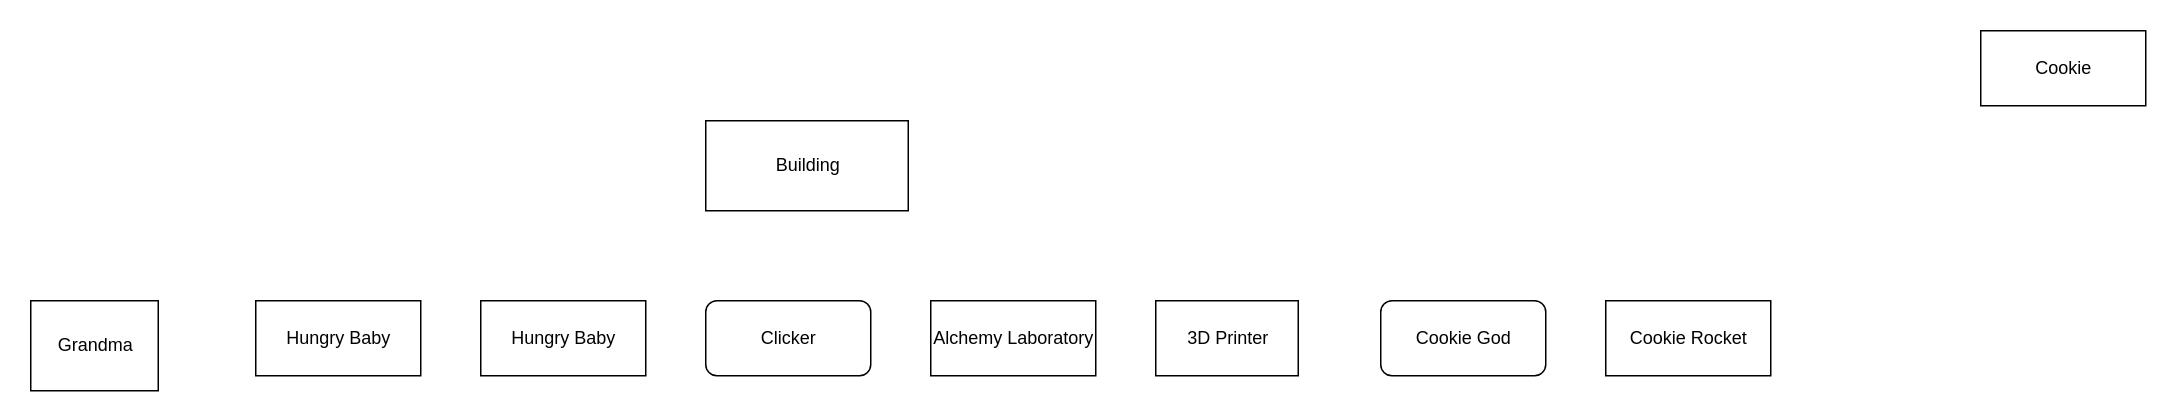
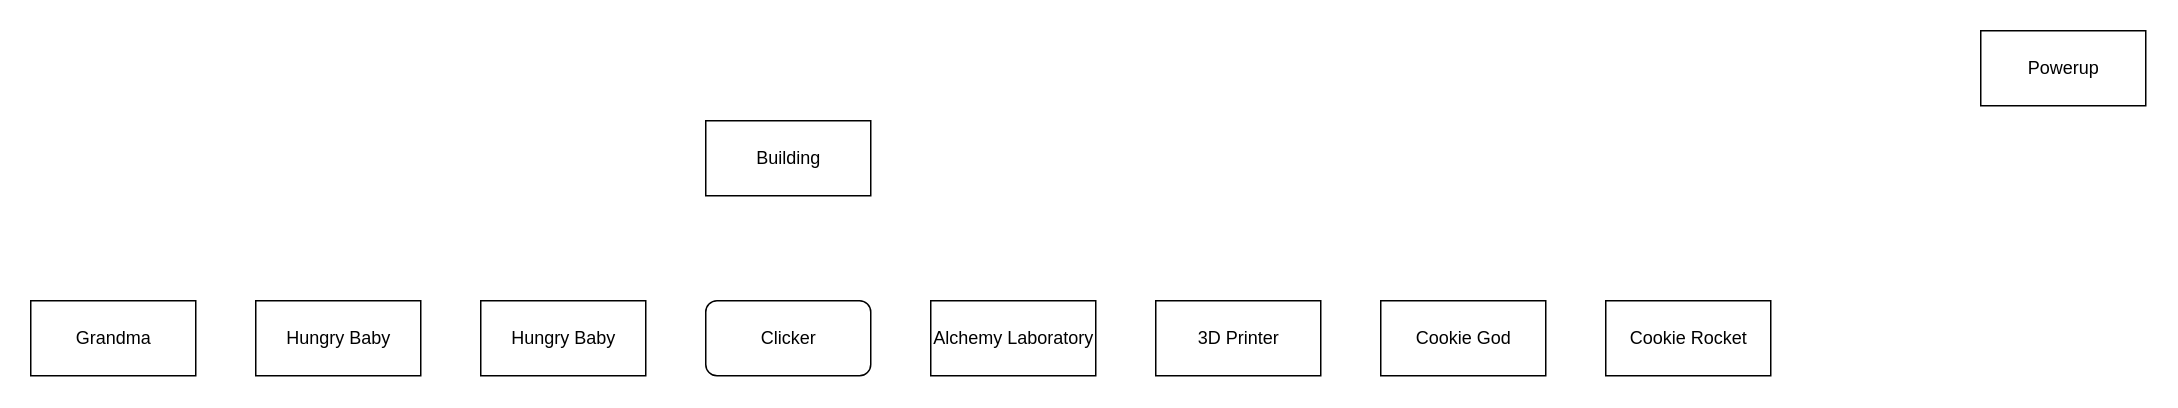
node "Cookie": label "Cookie" -> "Powerup"
node "Building": size 203x90 -> 165x75
node "3D Printer": size 143x75 -> 165x75
node "Cookie God": shape rounded rectangle -> rectangle
node "Grandma": size 128x90 -> 165x75
